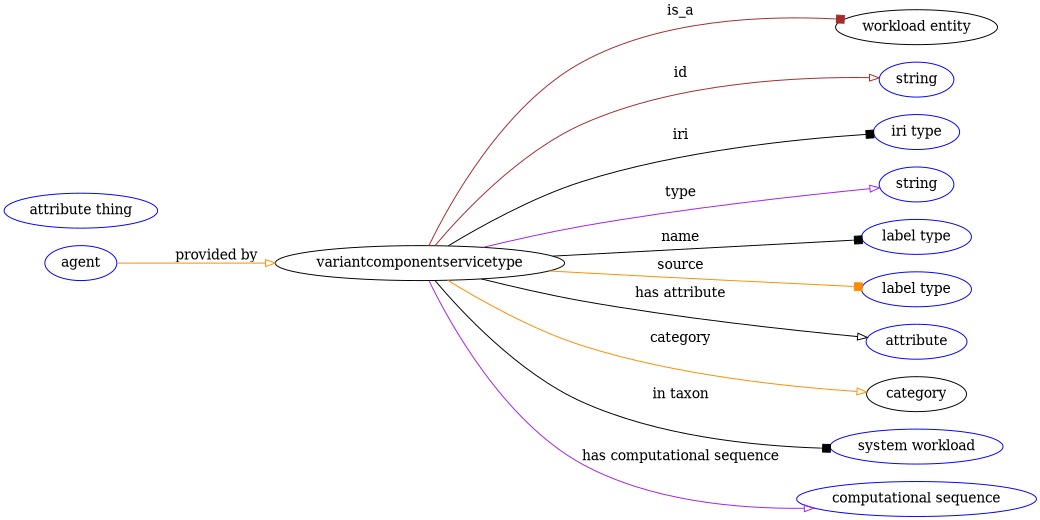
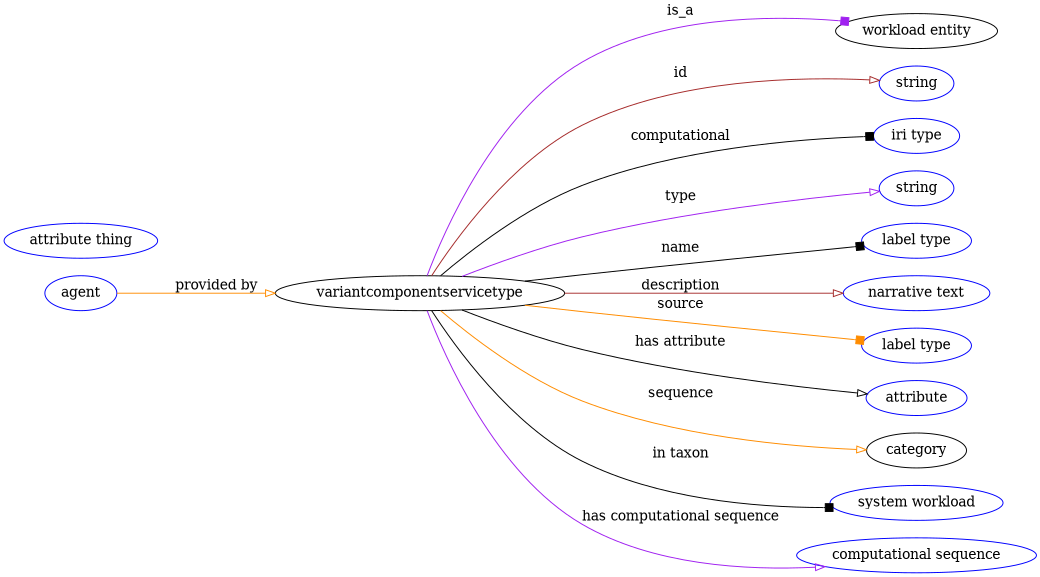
edge "variantcomponentservicetype" -> "workload entity": color brown -> purple
edge "variantcomponentservicetype" -> "iri type": label "iri" -> "computational"
node "narrative text": added
edge "variantcomponentservicetype" -> "category": label "category" -> "sequence"
